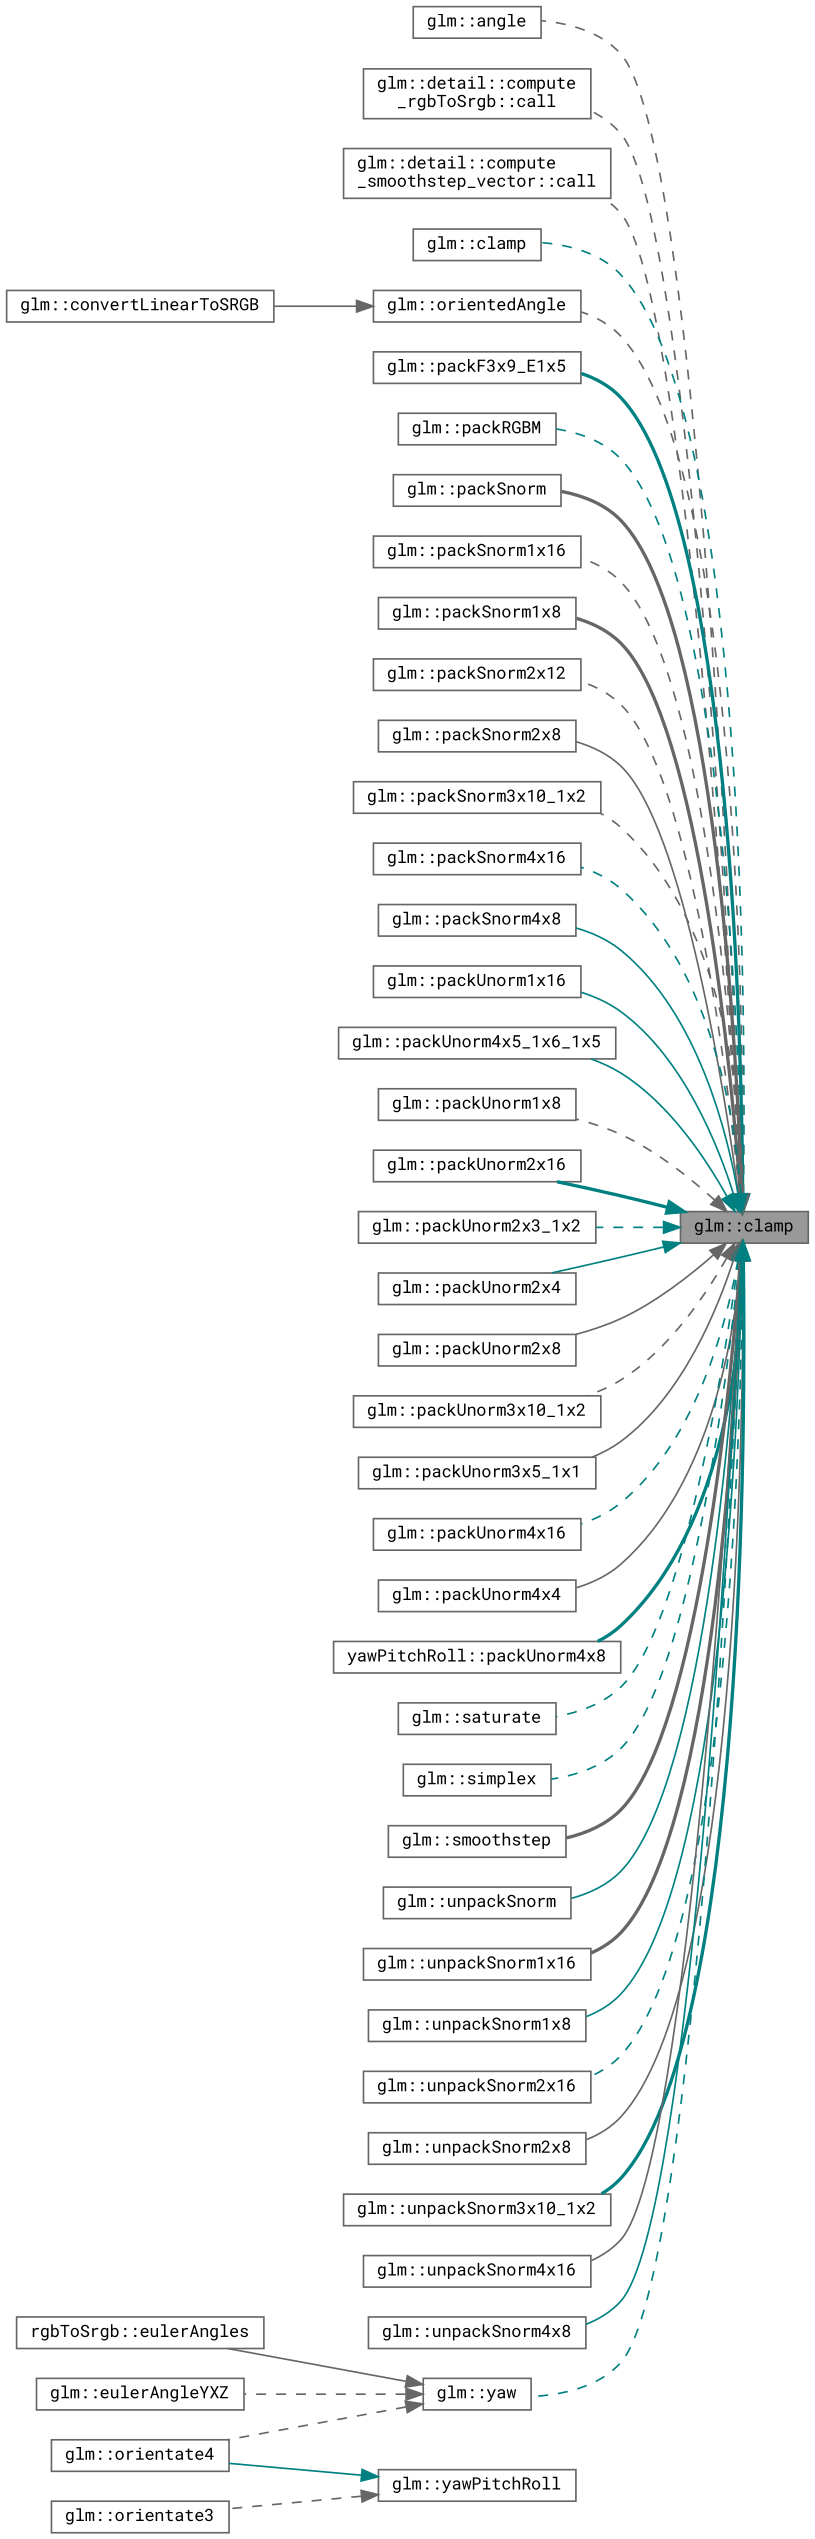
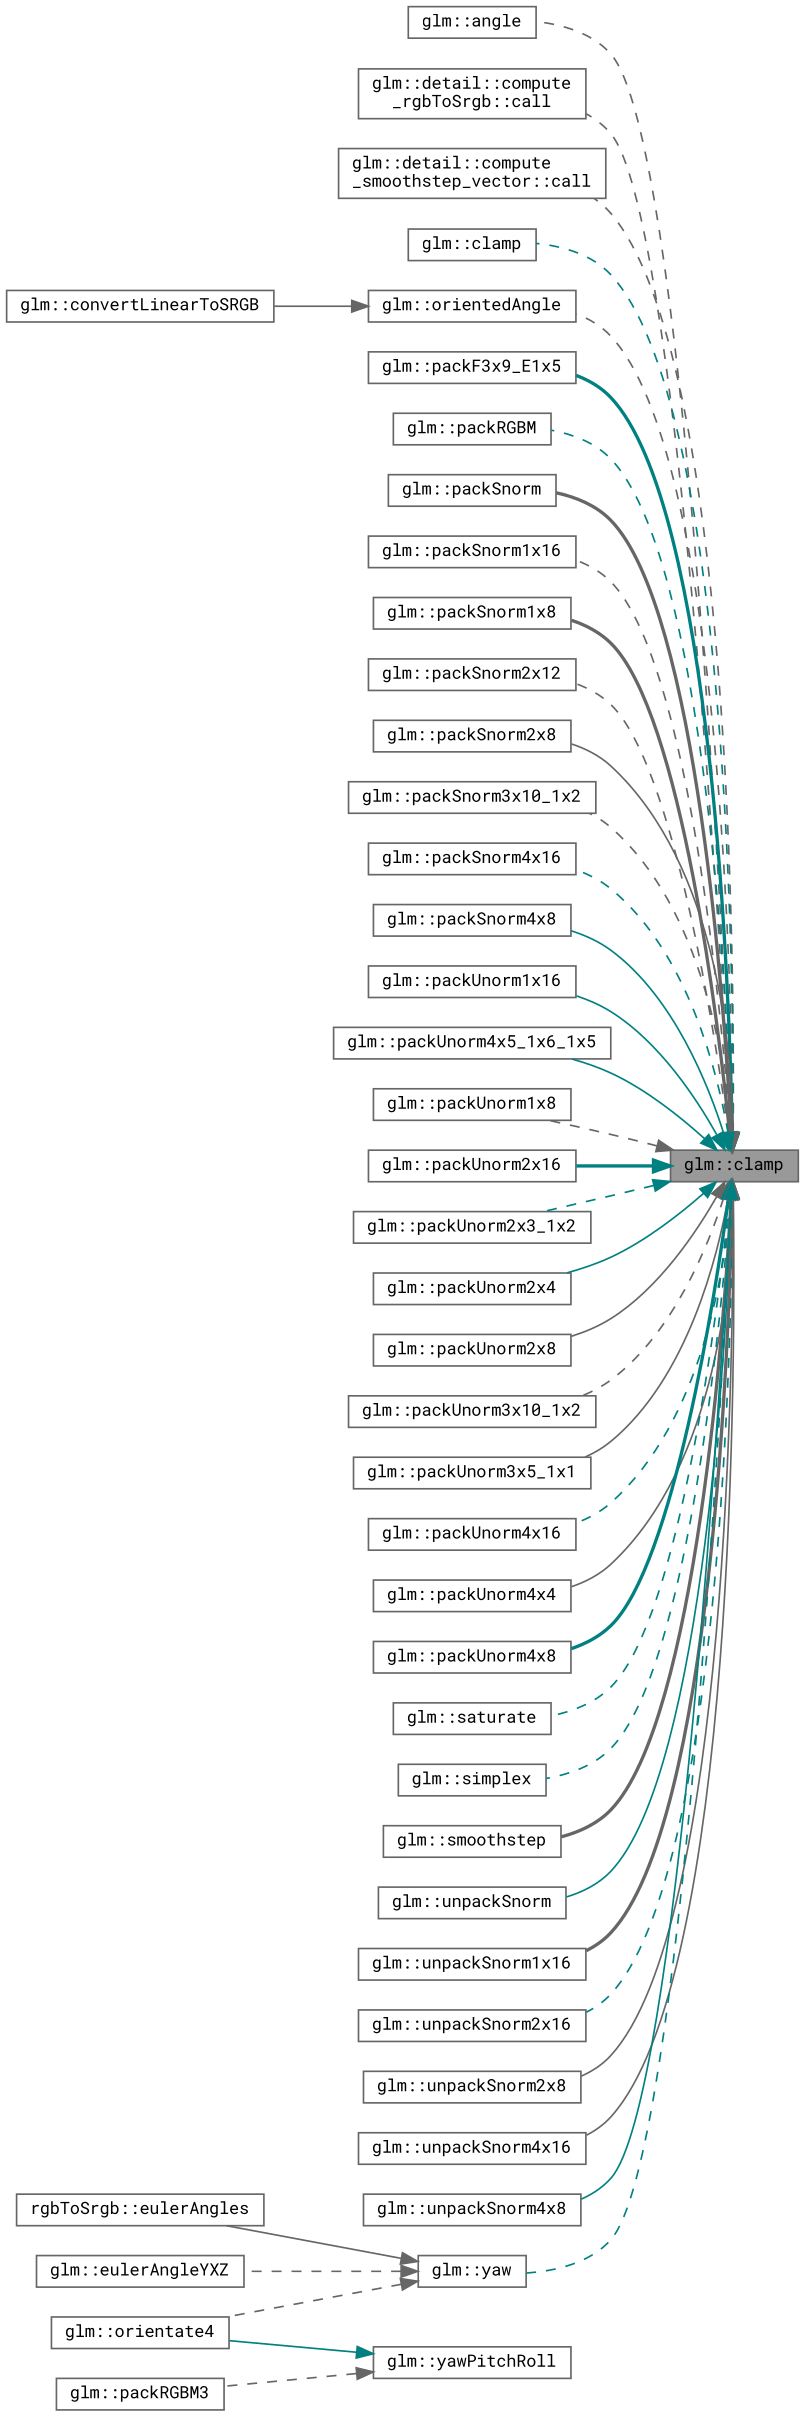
node "yawPitchRoll::packUnorm4x8": label "yawPitchRoll::packUnorm4x8" -> "glm::packUnorm4x8"
node "glm::unpackSnorm1x8": removed
node "glm::unpackSnorm3x10_1x2": removed
node "glm::orientate3": label "glm::orientate3" -> "glm::packRGBM3"
